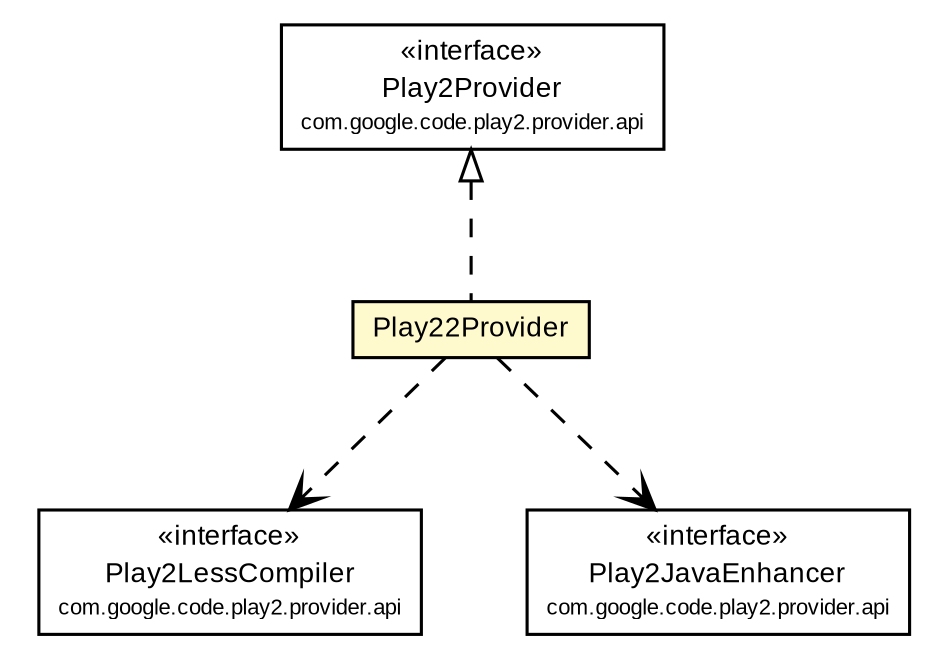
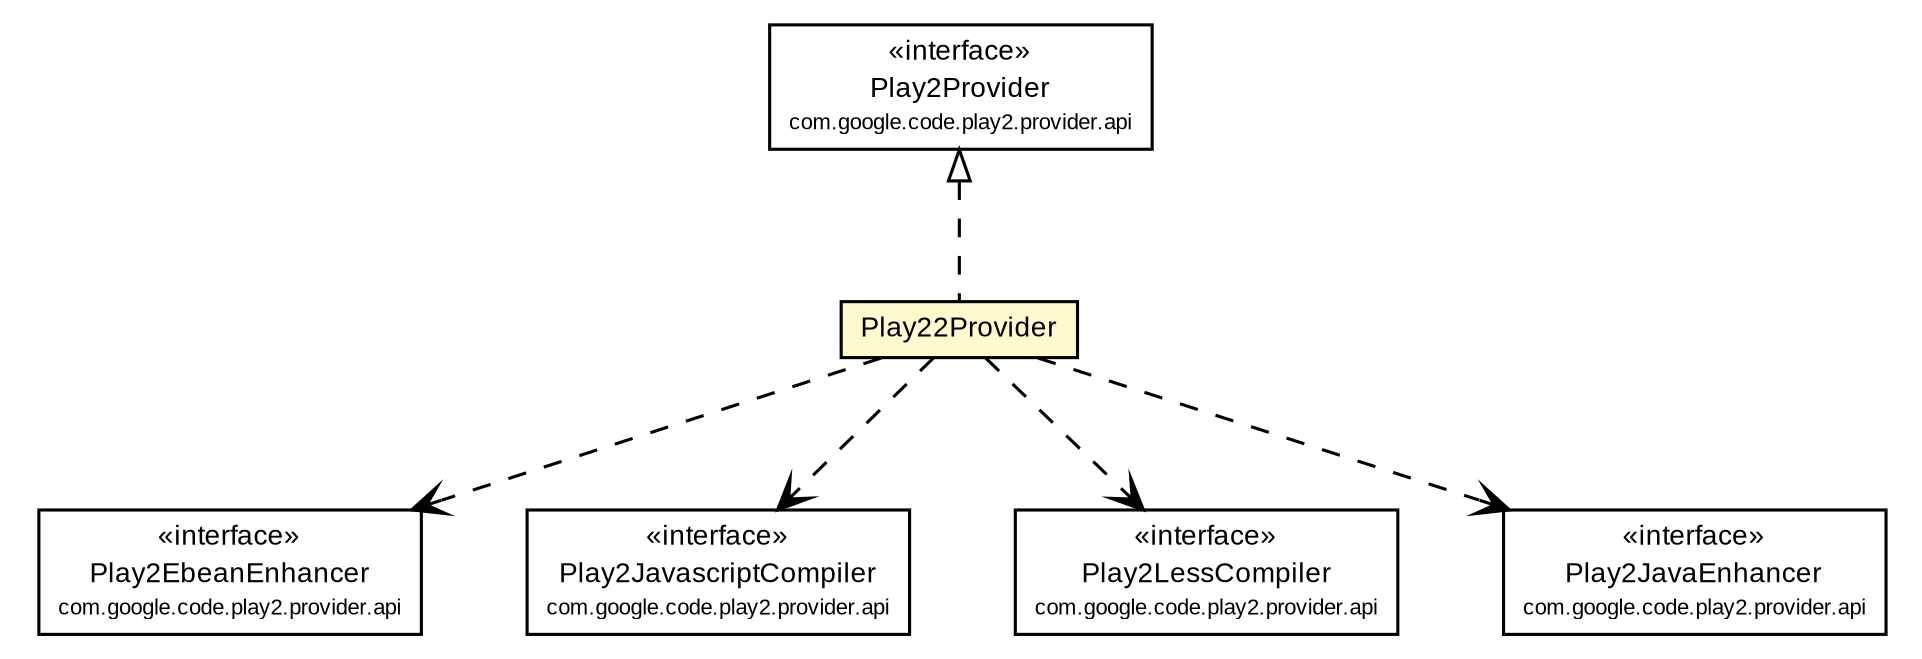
node "Play2EbeanEnhancer": added
node "Play2JavascriptCompiler": added
